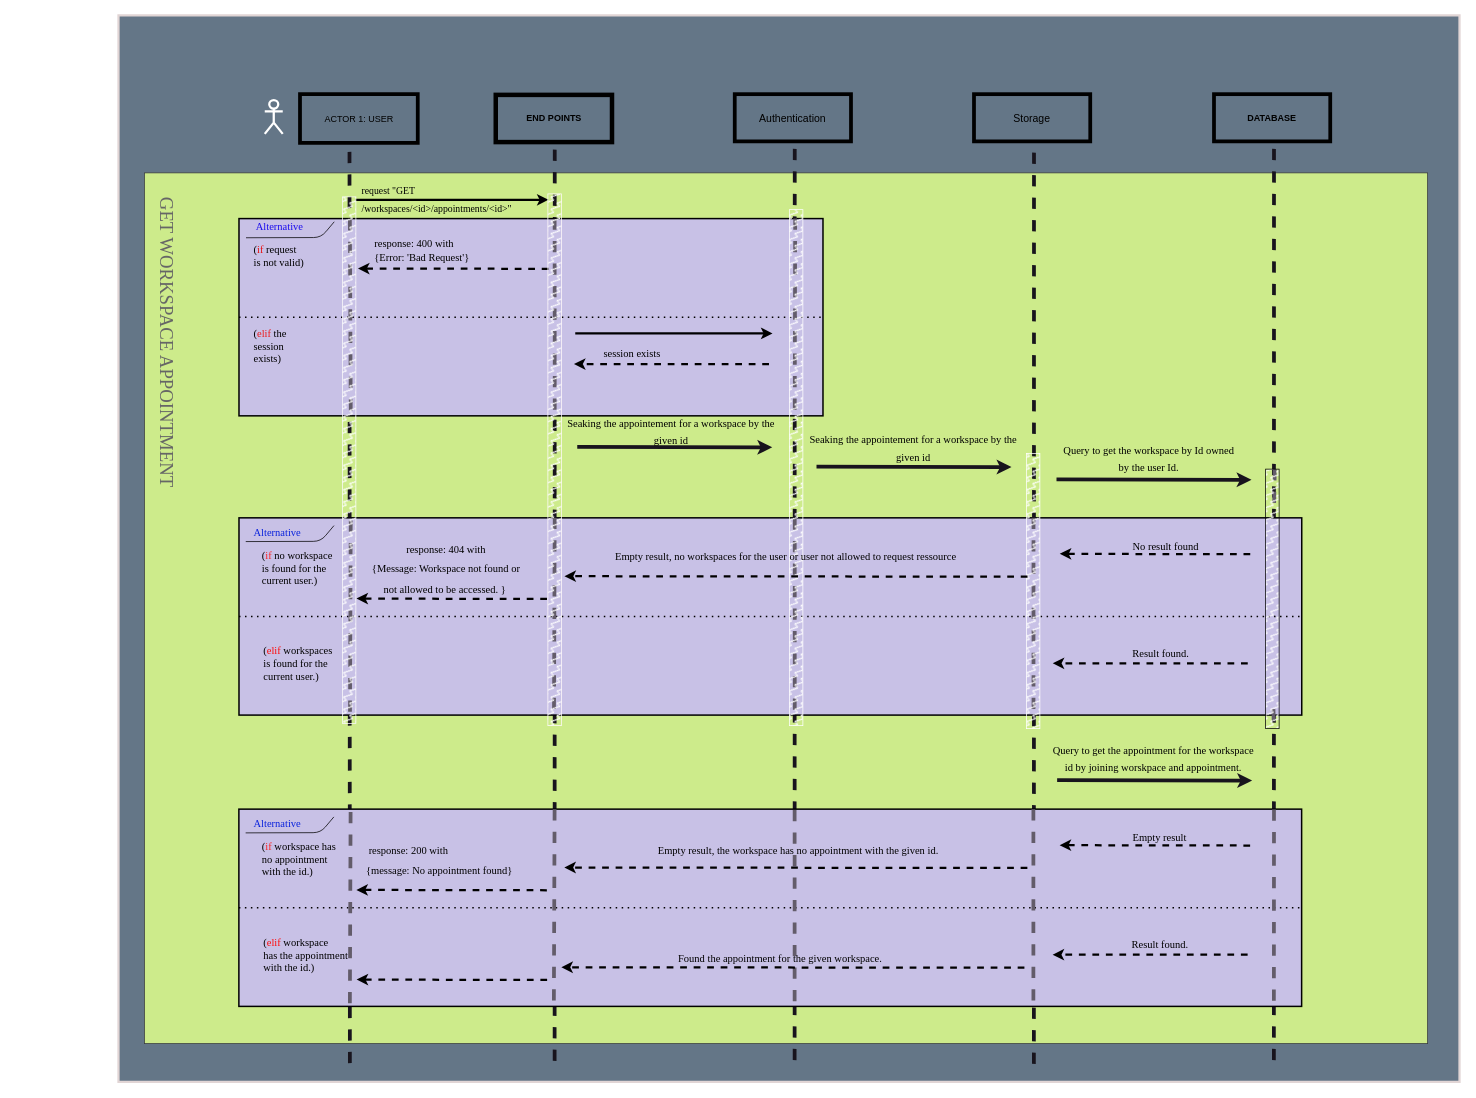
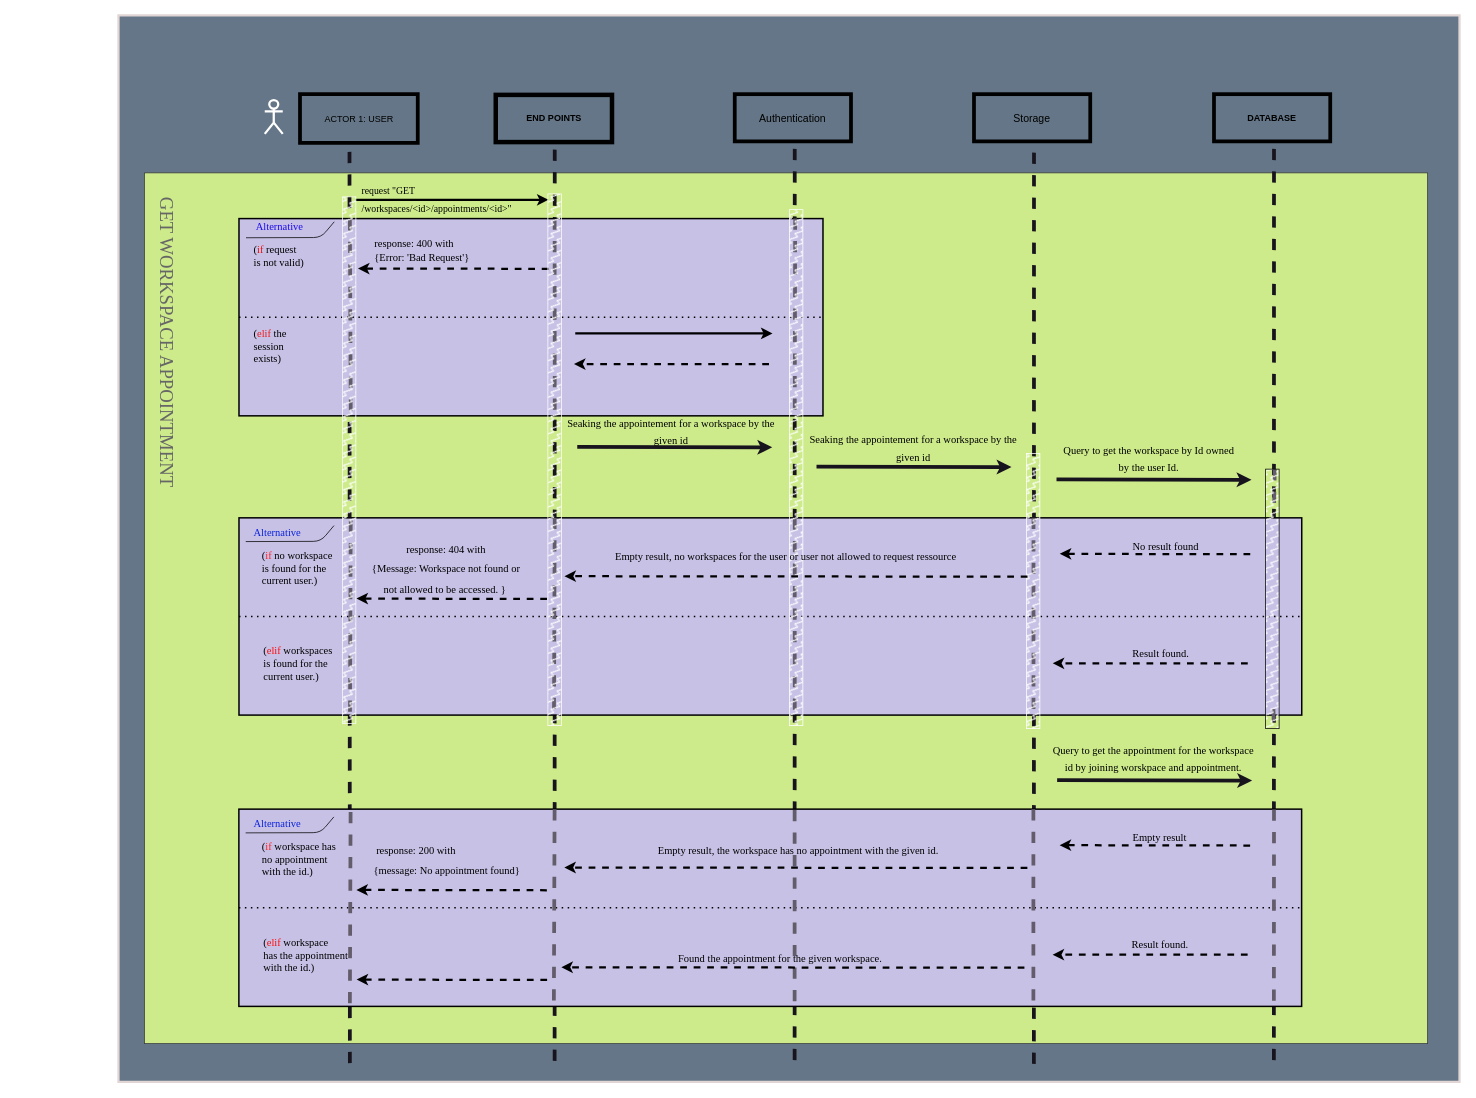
node "session exists": removed
node "response: 200 with {message: No appointment found}": moved (439, 858) -> (447, 858)
